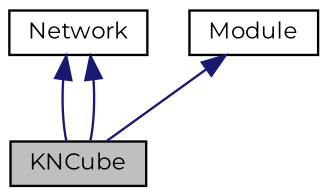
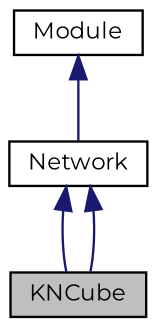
edge "KNCube" -> "Module": now "Network" -> "Module"
